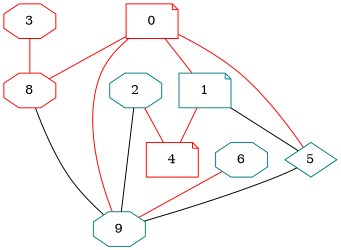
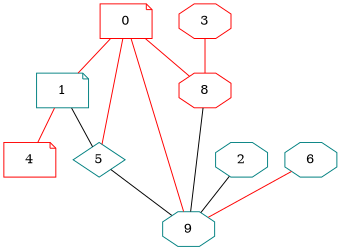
edge "2" -- "4": removed
